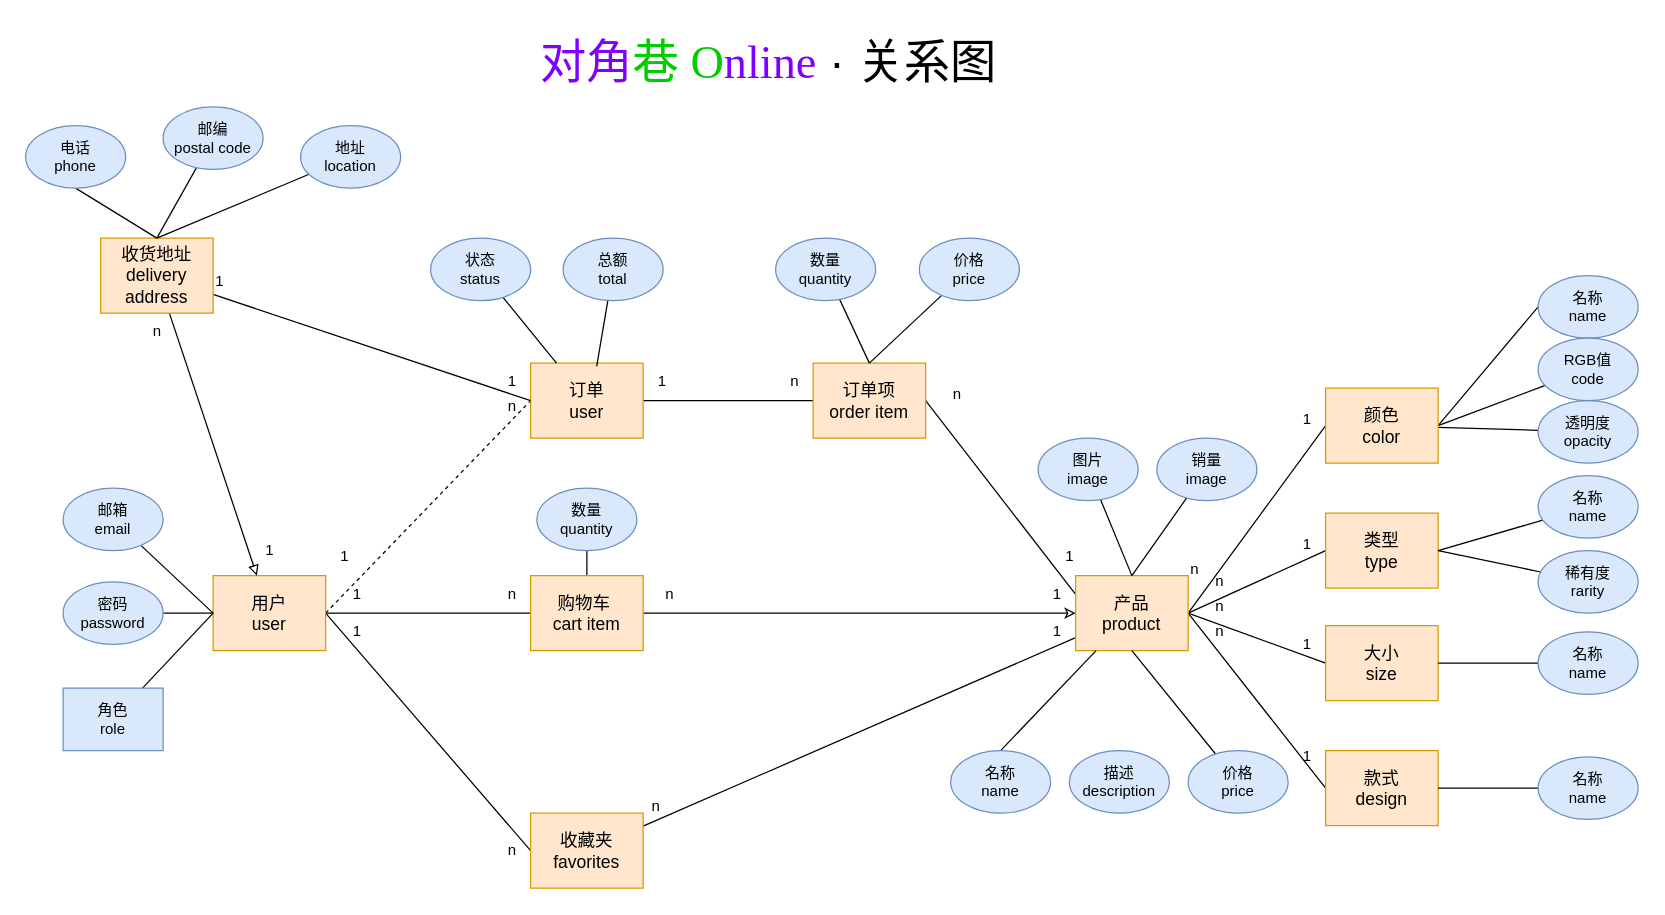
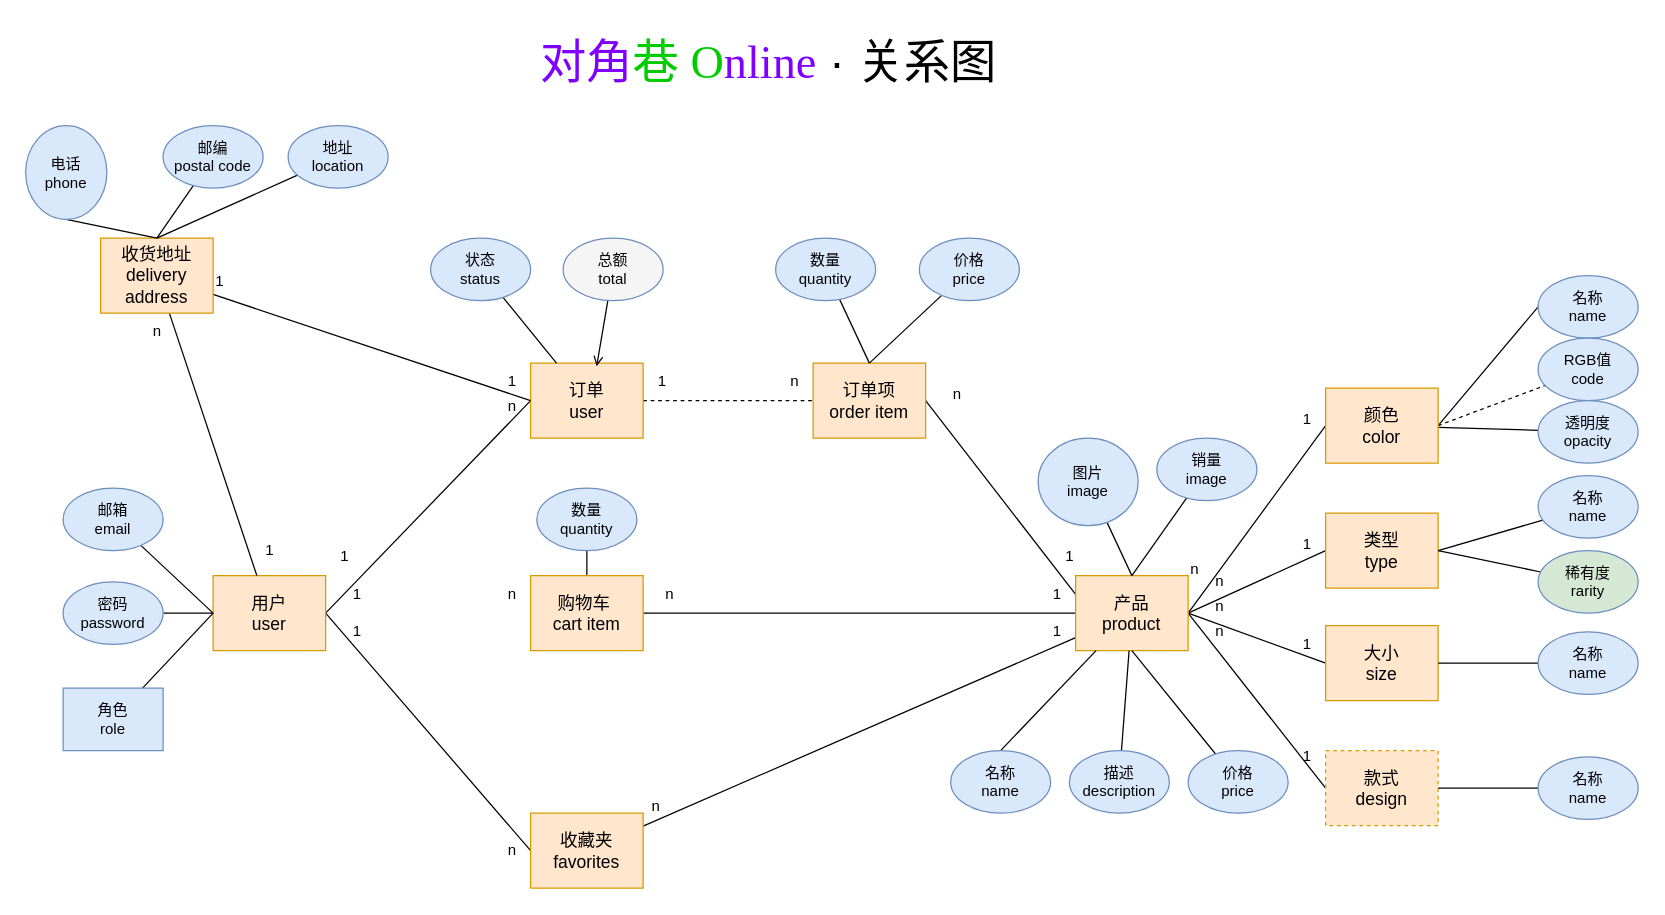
node "邮编 postal code": moved (213, 138) -> (213, 157)
node "电话 phone": size 100x63 -> 81x94
node "地址 location": moved (351, 157) -> (338, 157)
node "总额 total": fillcolor #dae8fc -> #f5f5f5
edge "总额 total" -- "订单 user": arrowhead none -> open
edge "订单 user" -- "订单项 order item": style solid -> dashed
edge "RGB值 code" -- "颜色 color": style solid -> dashed
node "图片 image": size 100x63 -> 100x88
edge "订单 user" -- "用户 user": style dashed -> solid
edge "收货地址 delivery address" -> "用户 user": arrowhead block -> none
node "稀有度 rarity": fillcolor #dae8fc -> #d5e8d4
edge "用户 user" -- "购物车 cart item": removed
edge "购物车 cart item" -> "产品 product": arrowhead classic -> none
edge "产品 product" -- "描述 description": added
node "款式 design": style solid -> dashed
